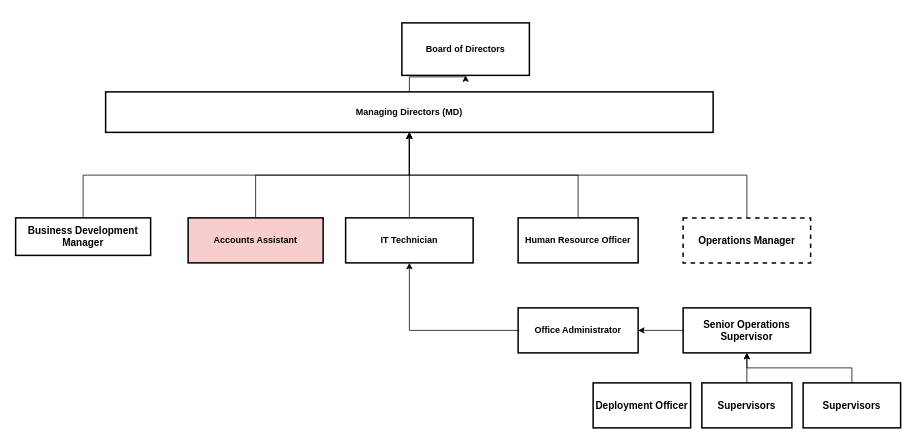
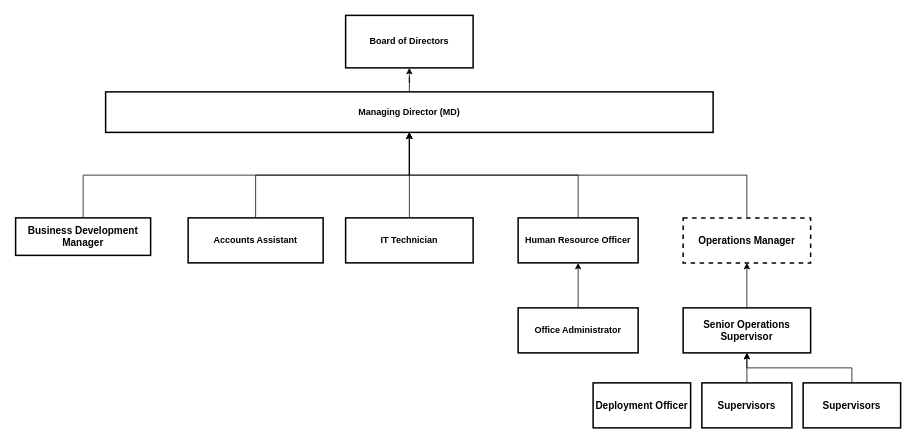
node "Board of Directors": moved (465, 49) -> (409, 42)
node "Managing Directors (MD)": label "Managing Directors (MD)" -> "Managing Director (MD)"
node "Accounts Assistant": fillcolor #f8cecc -> #ffffff
edge "Office Administrator" -> "IT Technician": now "Office Administrator" -> "Human Resource Officer"
edge "Senior Operations Supervisor" -> "Office Administrator": now "Senior Operations Supervisor" -> "Operations Manager"
